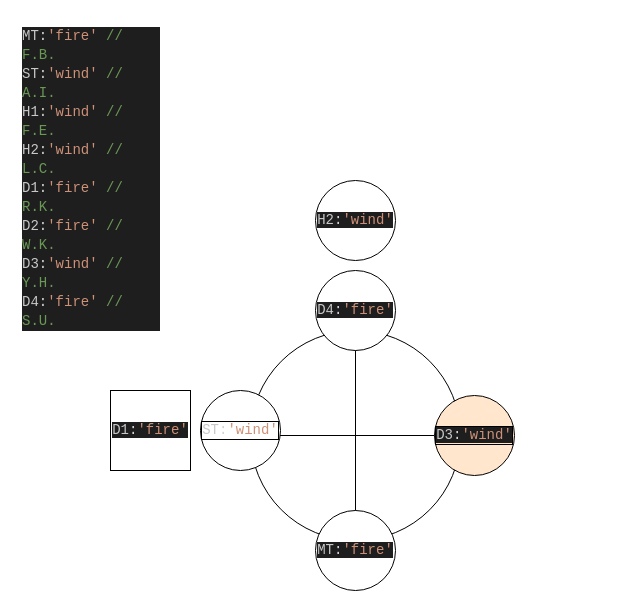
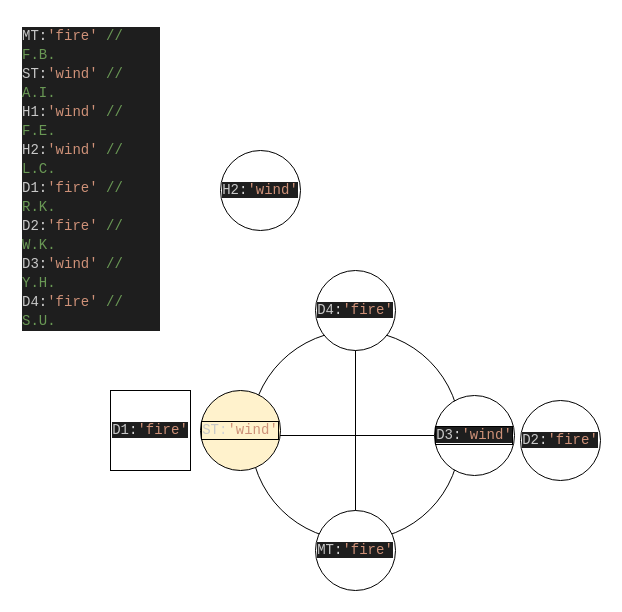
node "H2:'wind'": moved (356, 221) -> (261, 191)
node "ST:'wind'": fillcolor #ffffff -> #fff2cc
node "D3:'wind'": fillcolor #ffe6cc -> #ffffff
node "D2:'fire'": added
